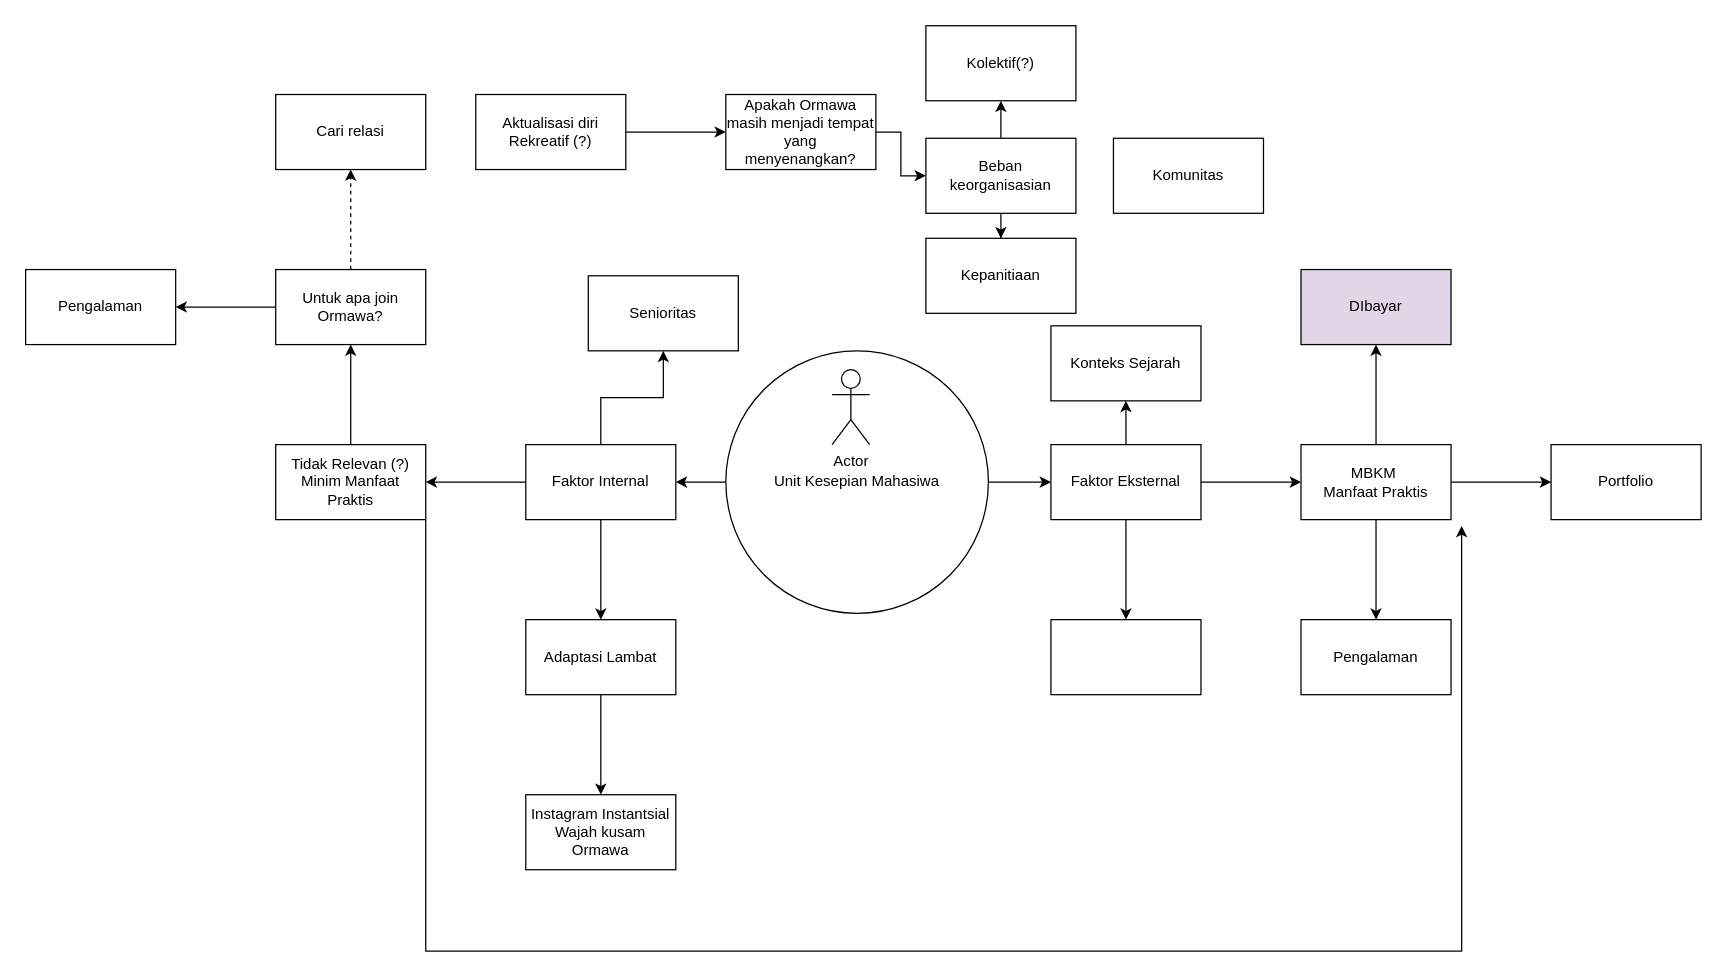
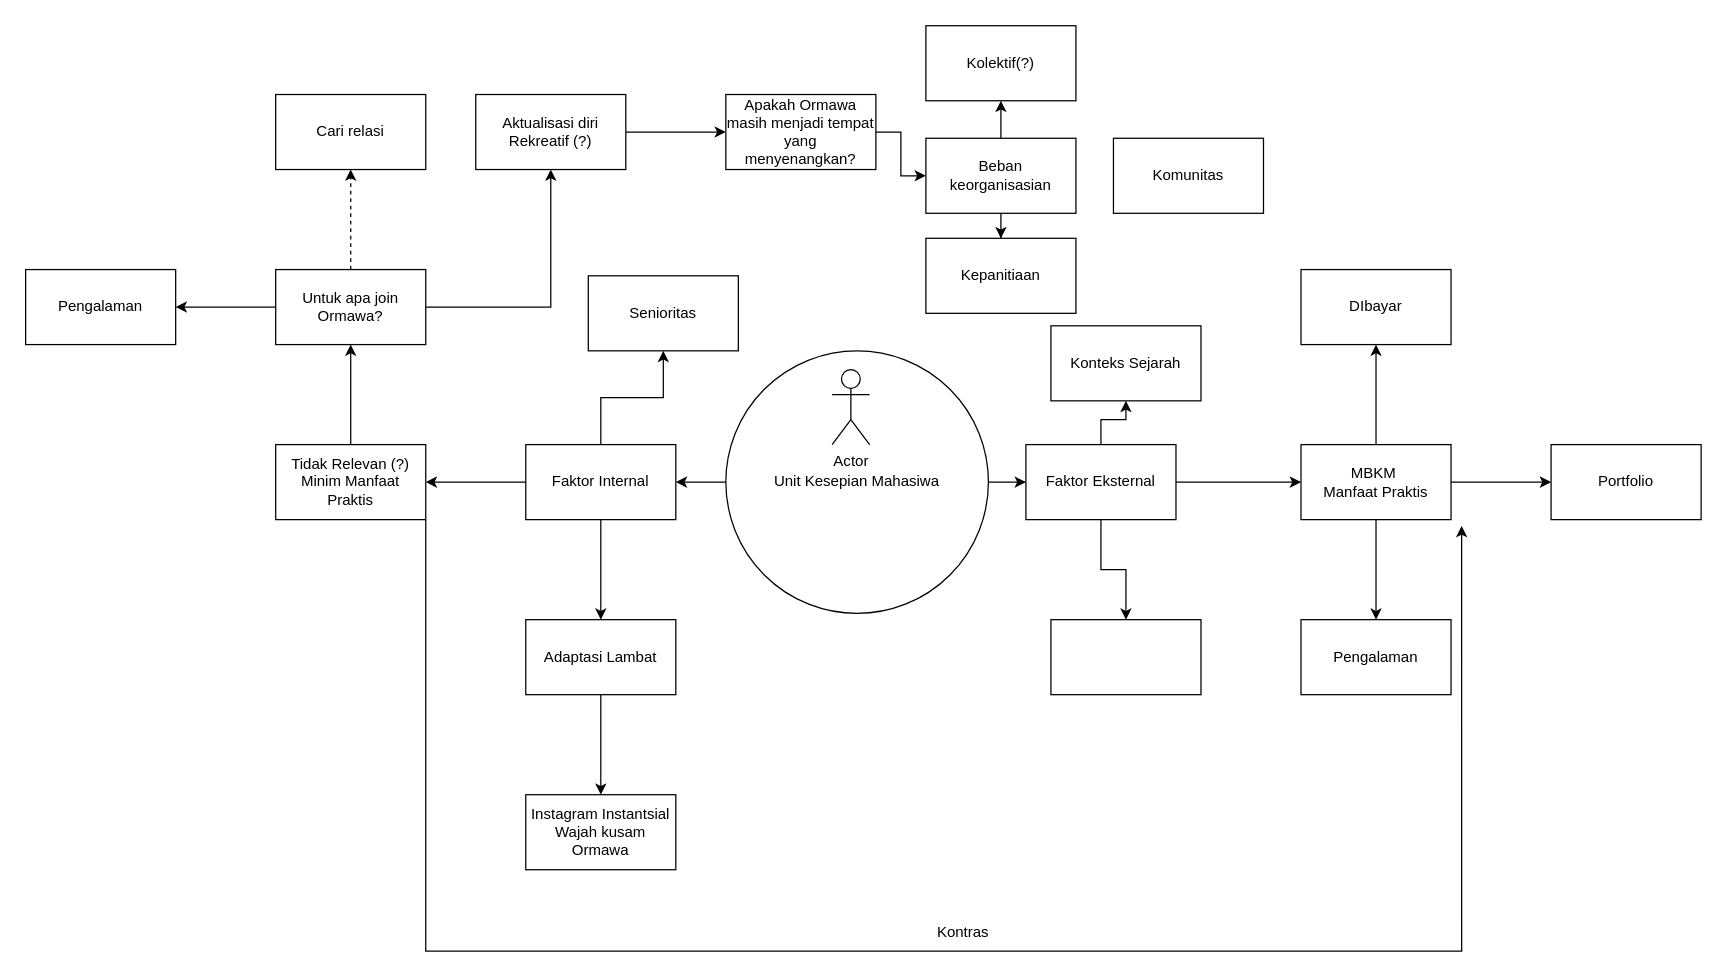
edge "Untuk apa join Ormawa?" -> "Aktualisasi diri Rekreatif (?)": added
node "DIbayar": fillcolor #e1d5e7 -> #ffffff
node "Faktor Eksternal": moved (1126, 482) -> (1101, 482)
node "Kontras": added
